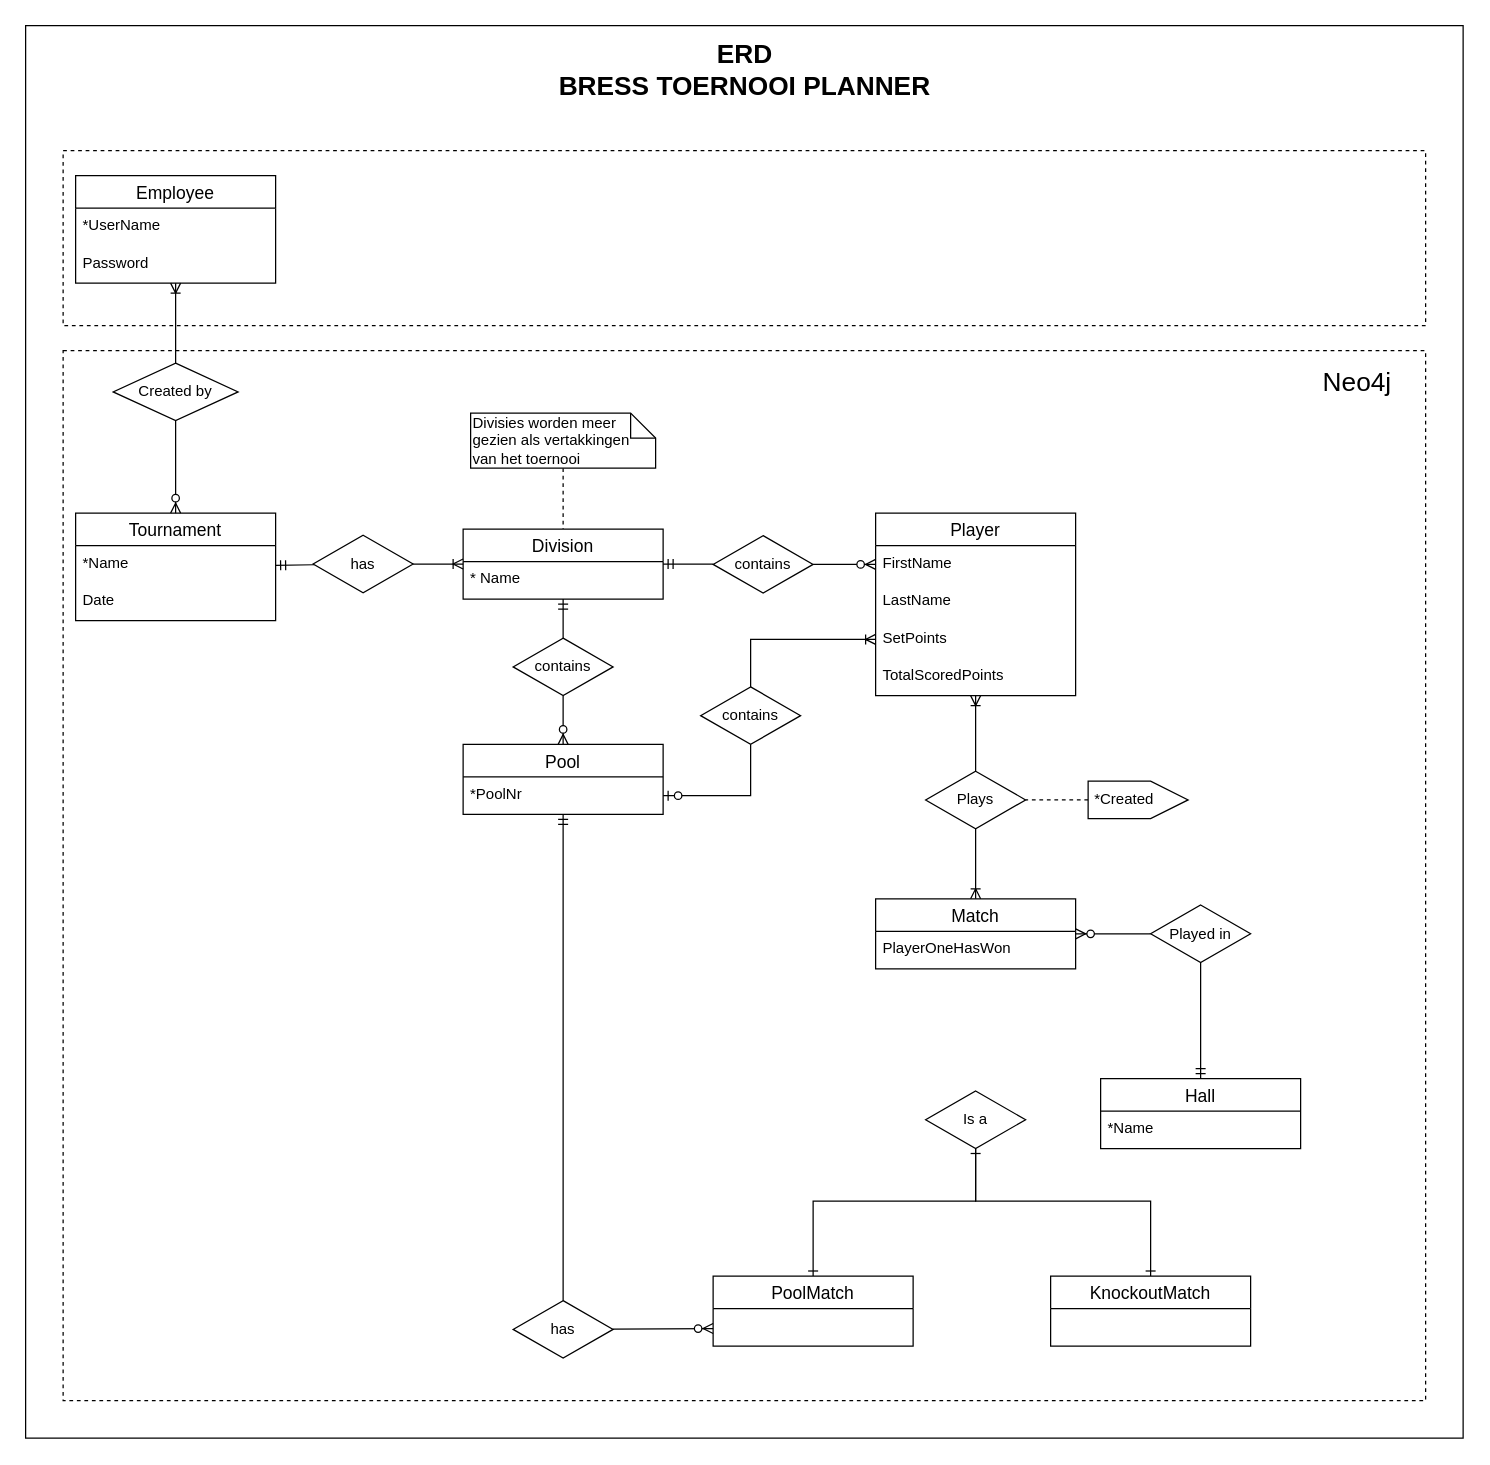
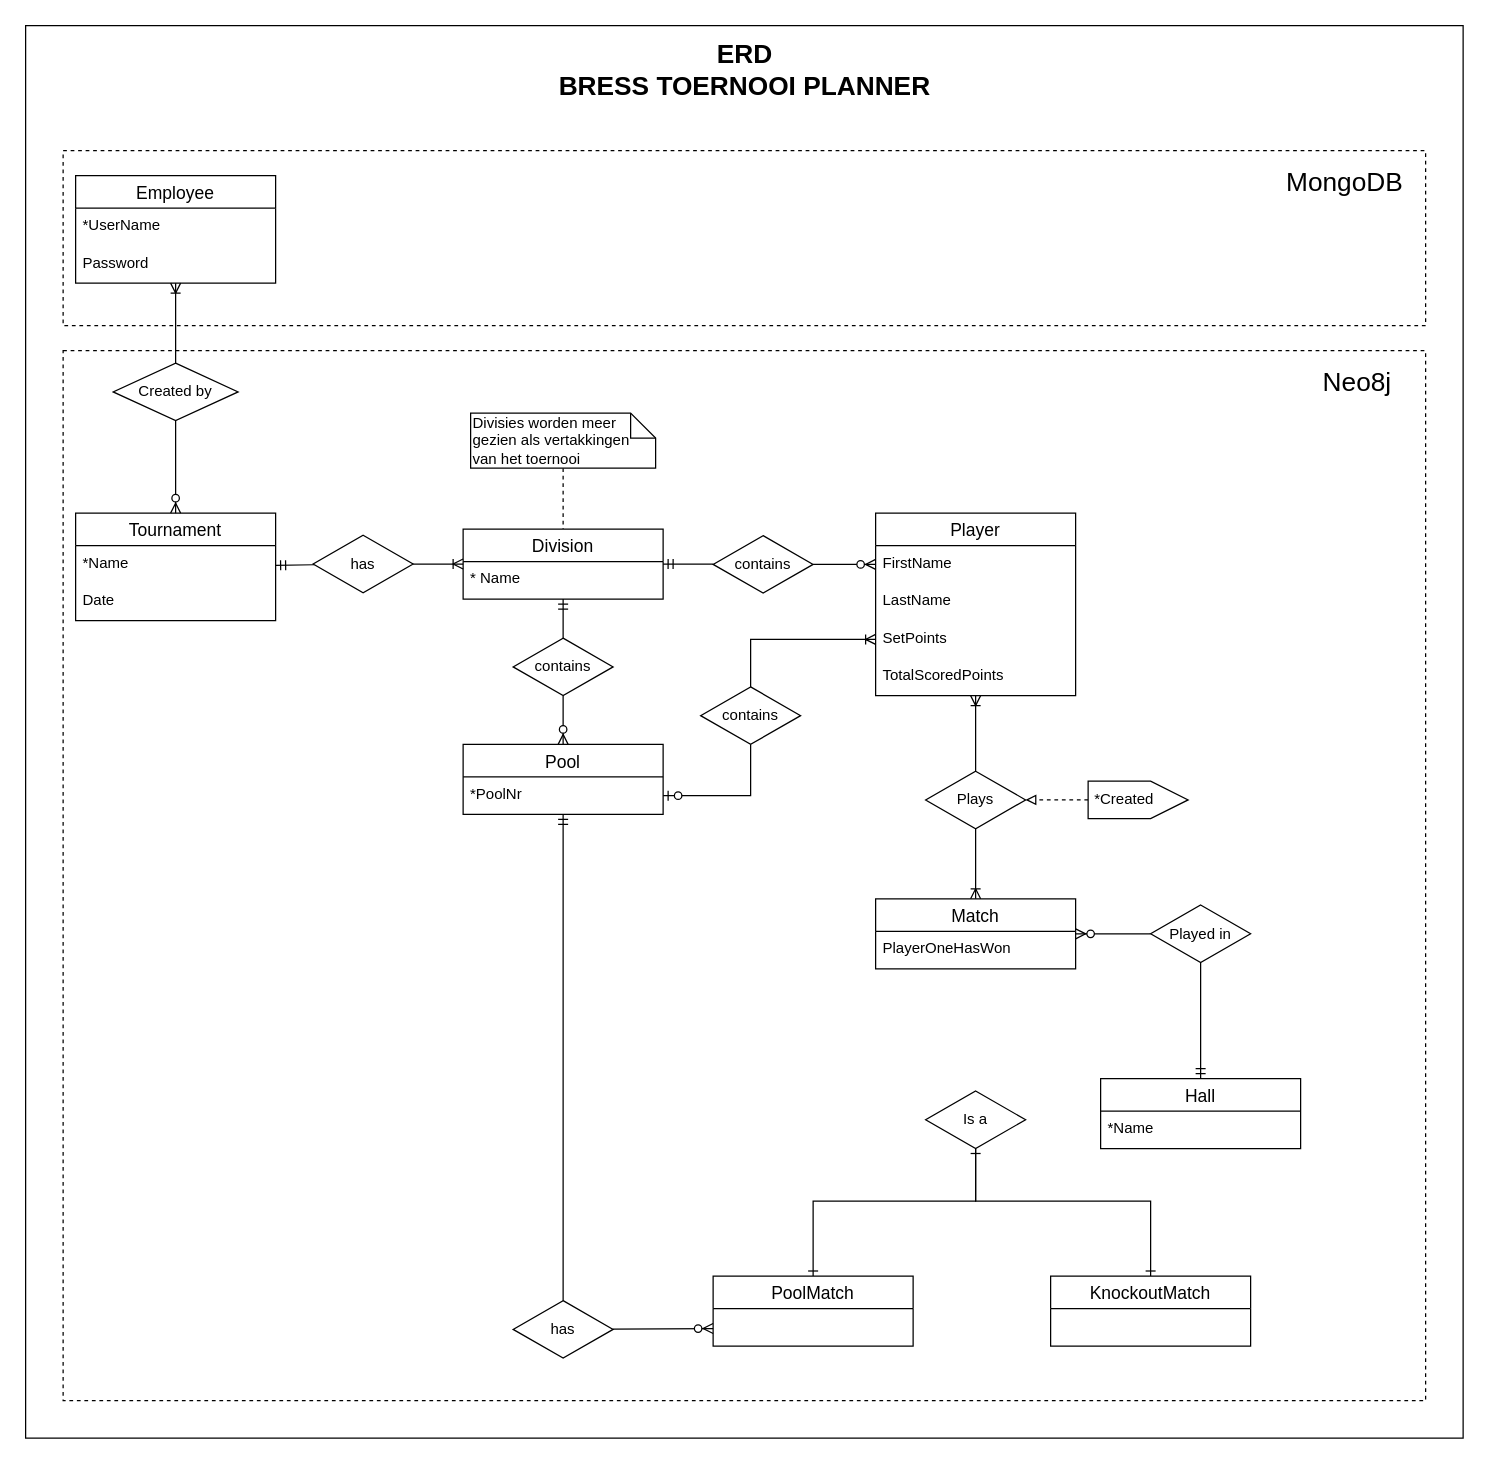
node "MongoDB": added
node "Neo4j": label "Neo4j" -> "Neo8j"
edge "Plays" -- "*Created": arrowhead none -> block
